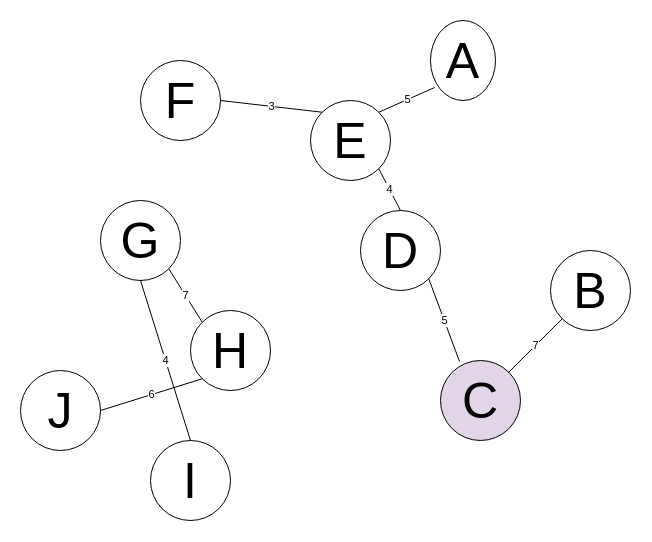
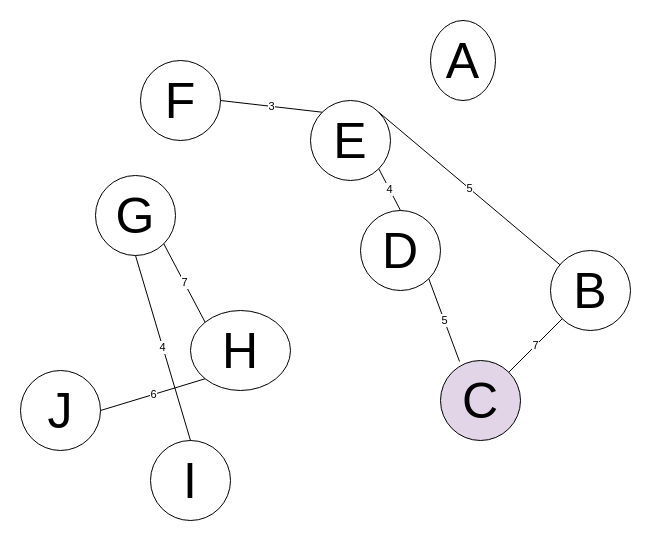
edge "A" -- "E": now "B" -- "E"
node "G": moved (141, 241) -> (136, 216)
node "H": size 80x80 -> 100x80
